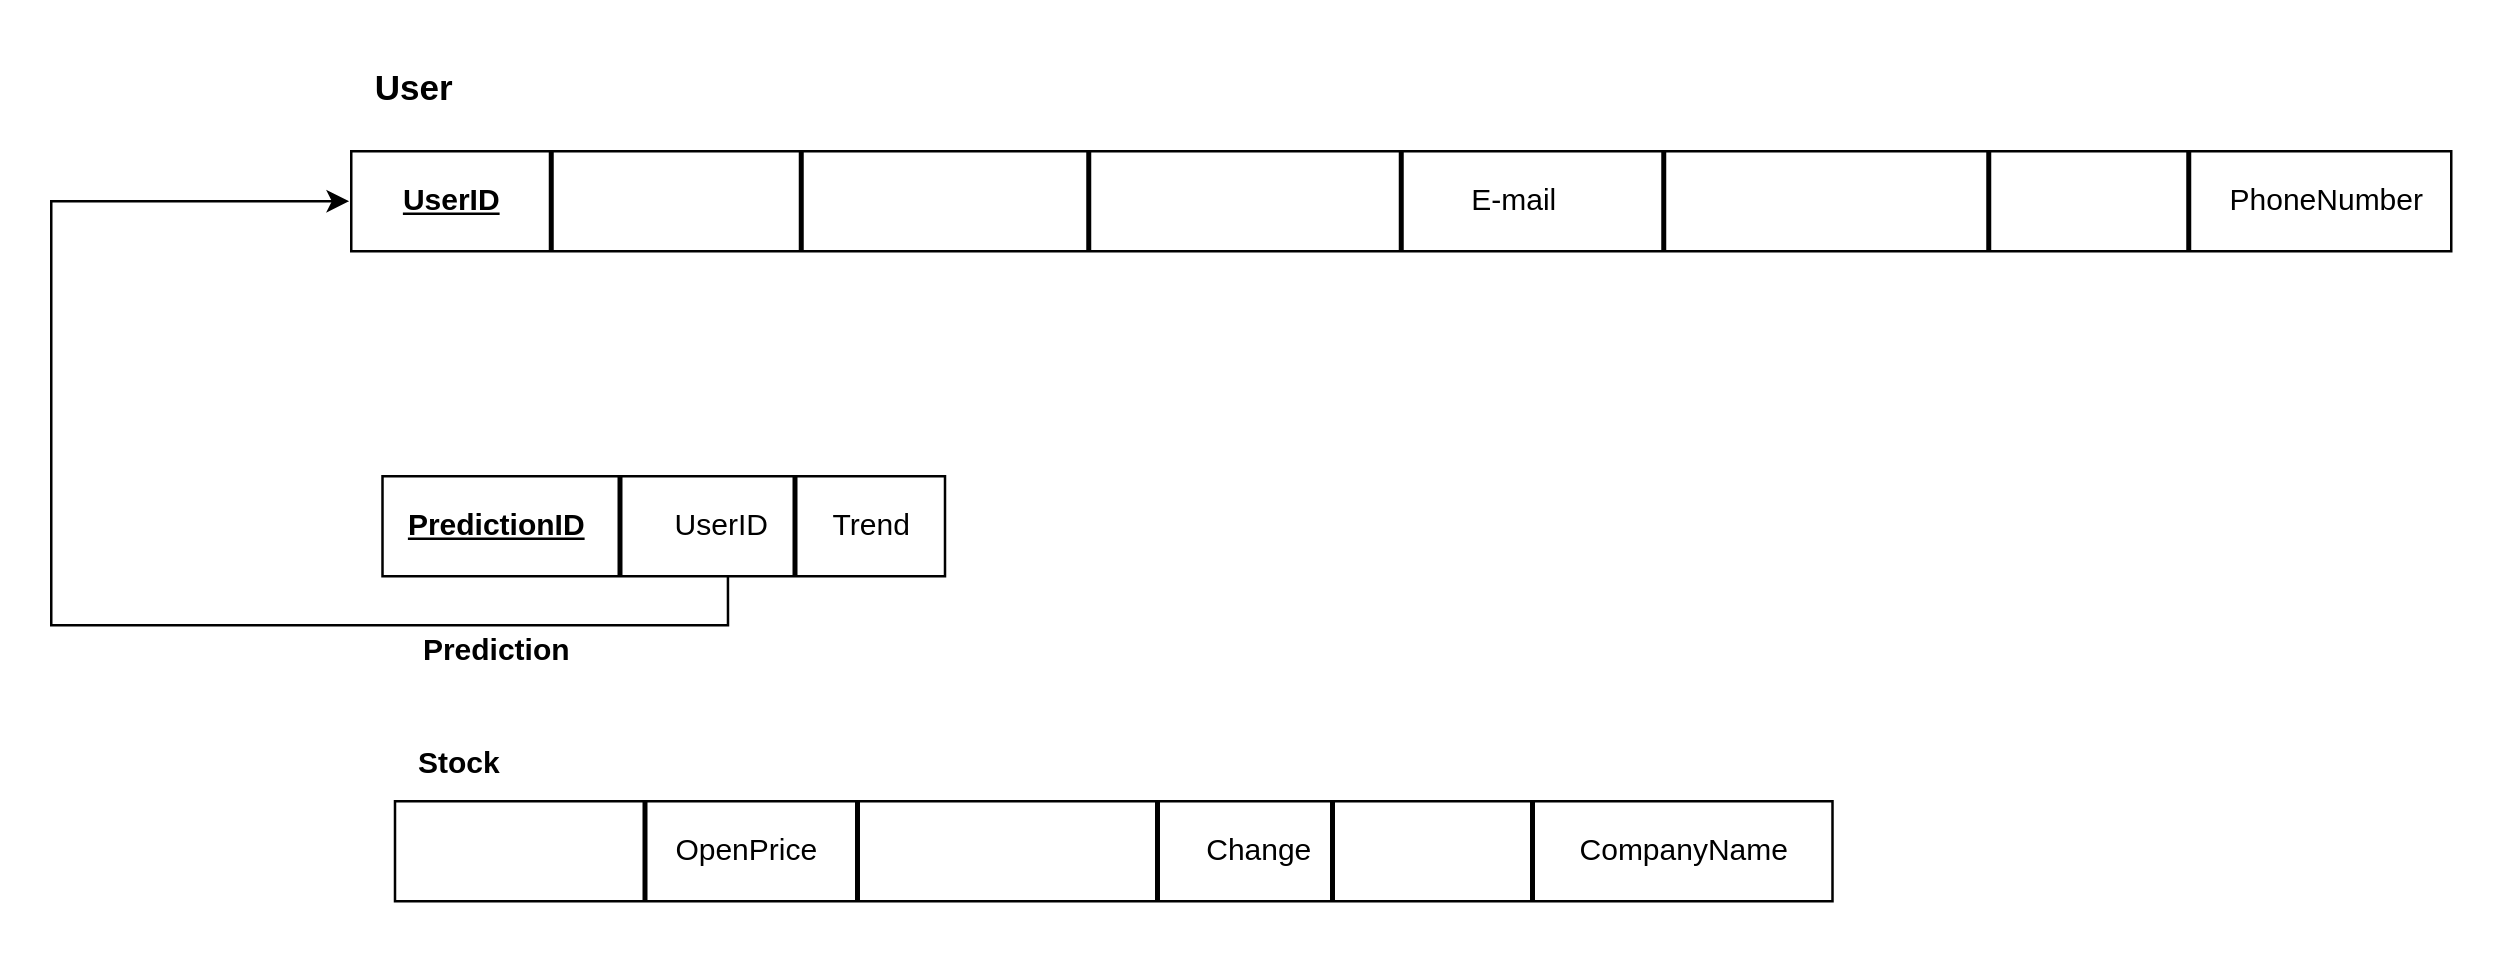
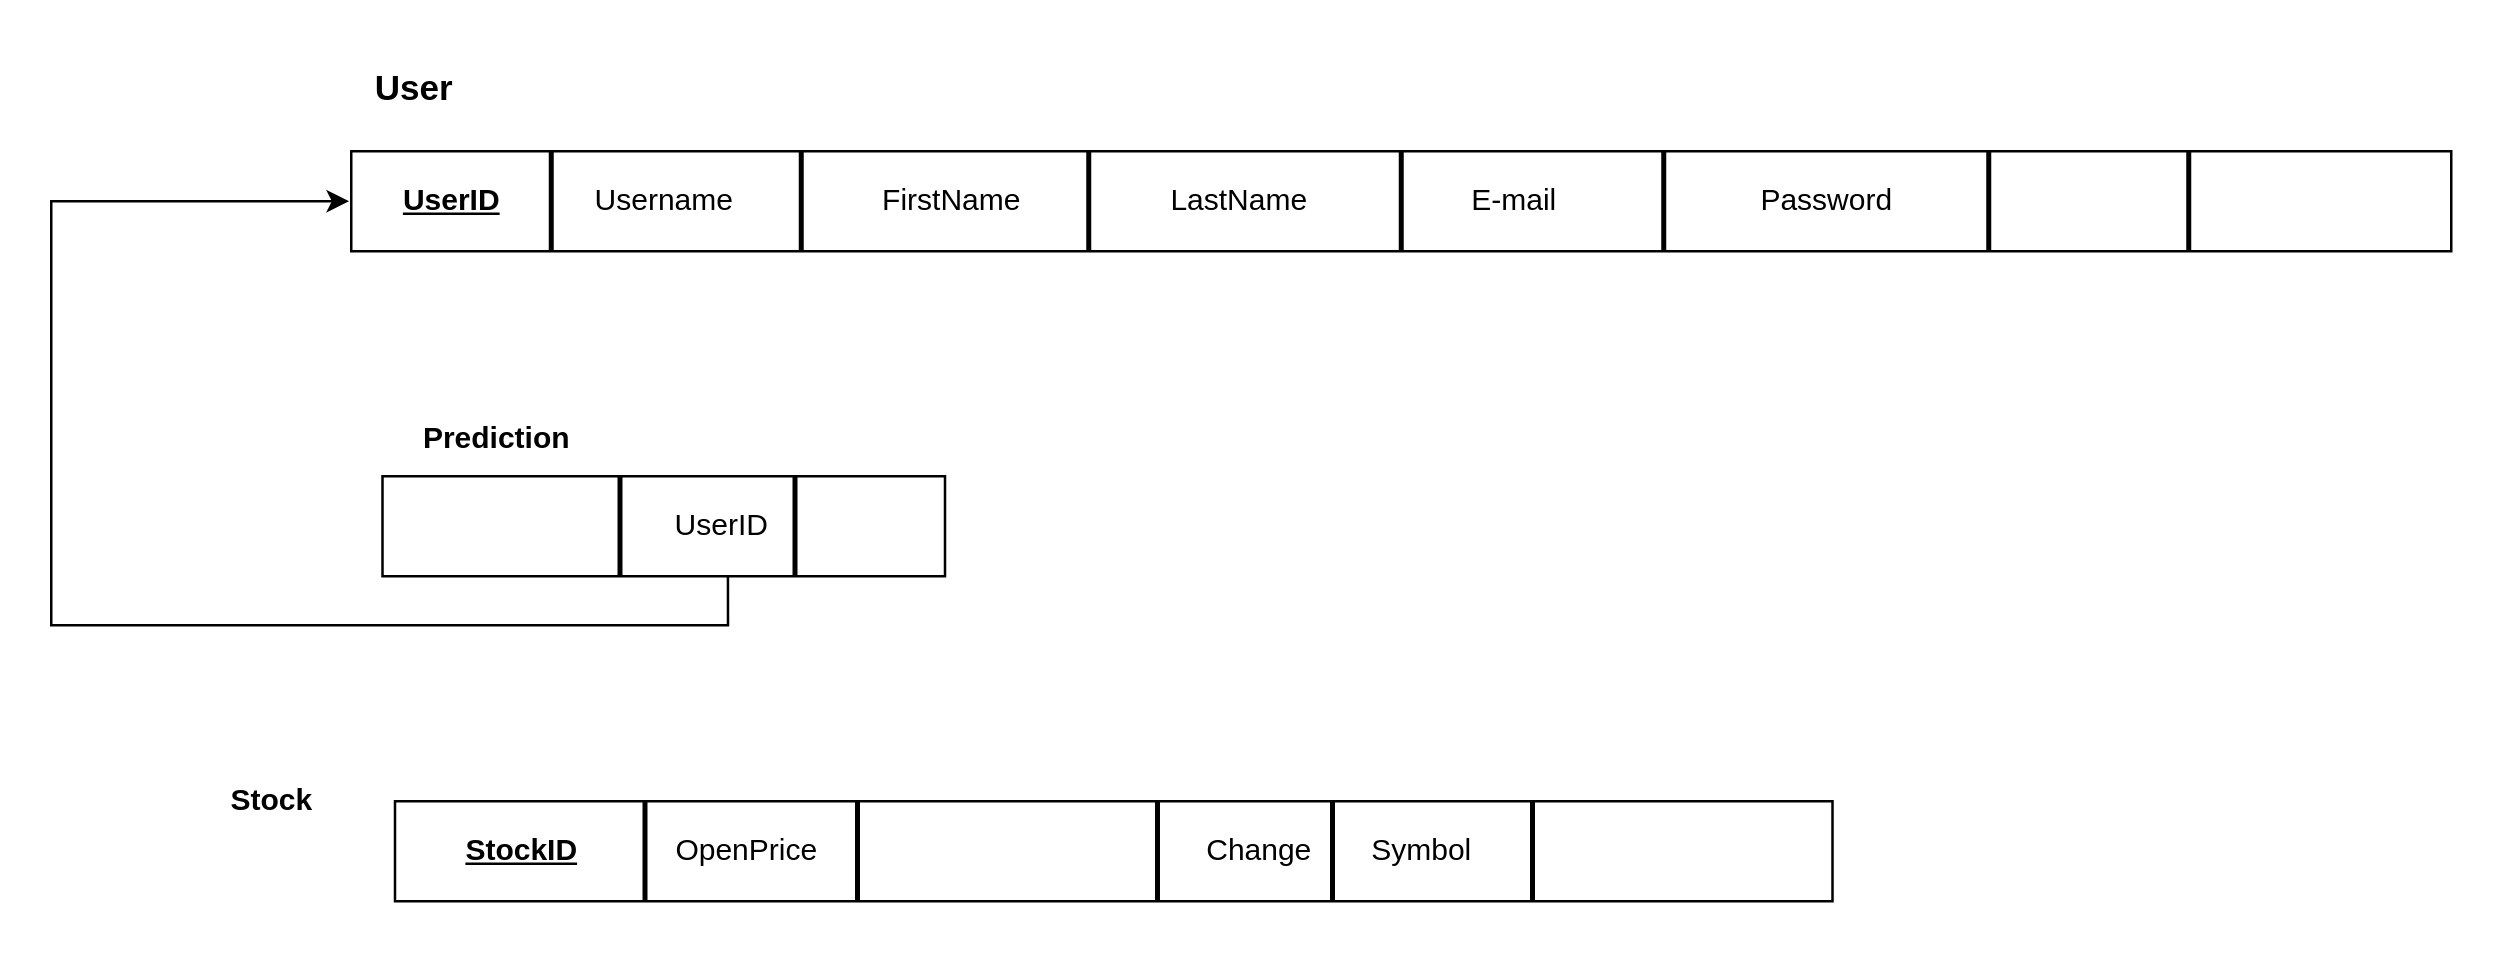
node "Username": added
node "FirstName": added
node "LastName": added
node "Password": added
node "PhoneNumber": removed
node "PredictionID": removed
node "Trend": removed
node "Prediction": moved (495, 651) -> (495, 439)
node "Stock": moved (458, 764) -> (270, 801)
node "StockID": added
node "Symbol": added
node "CompanyName": removed
